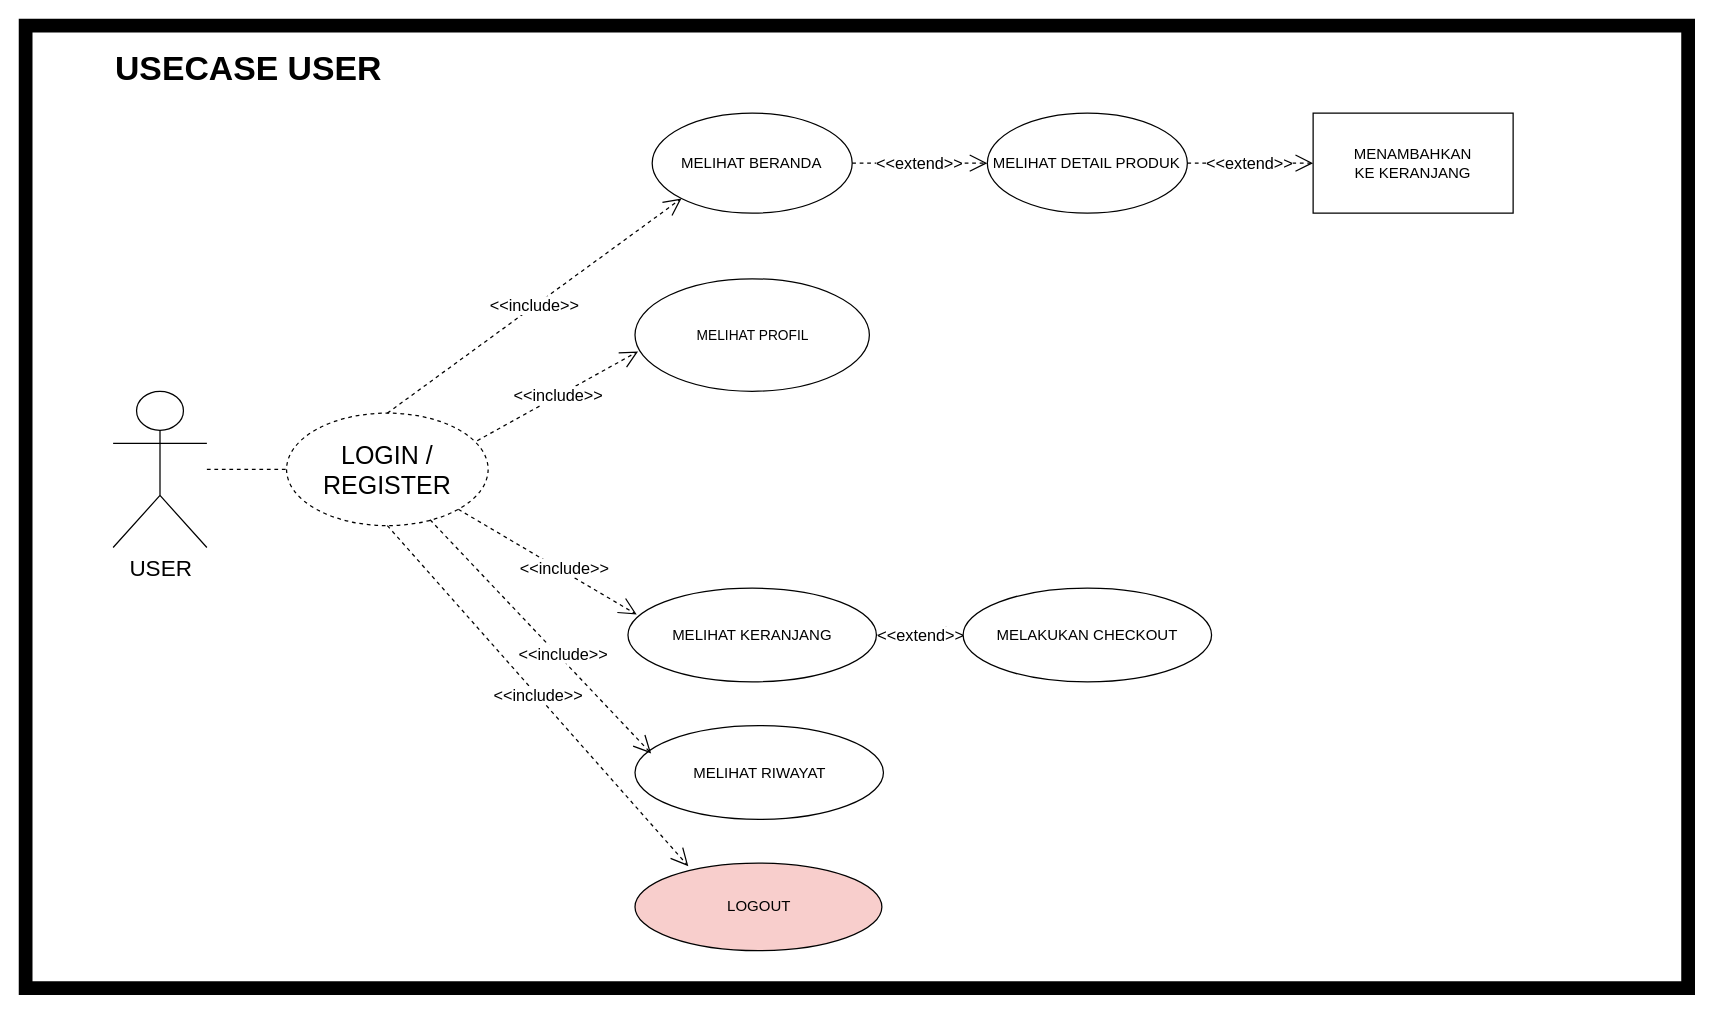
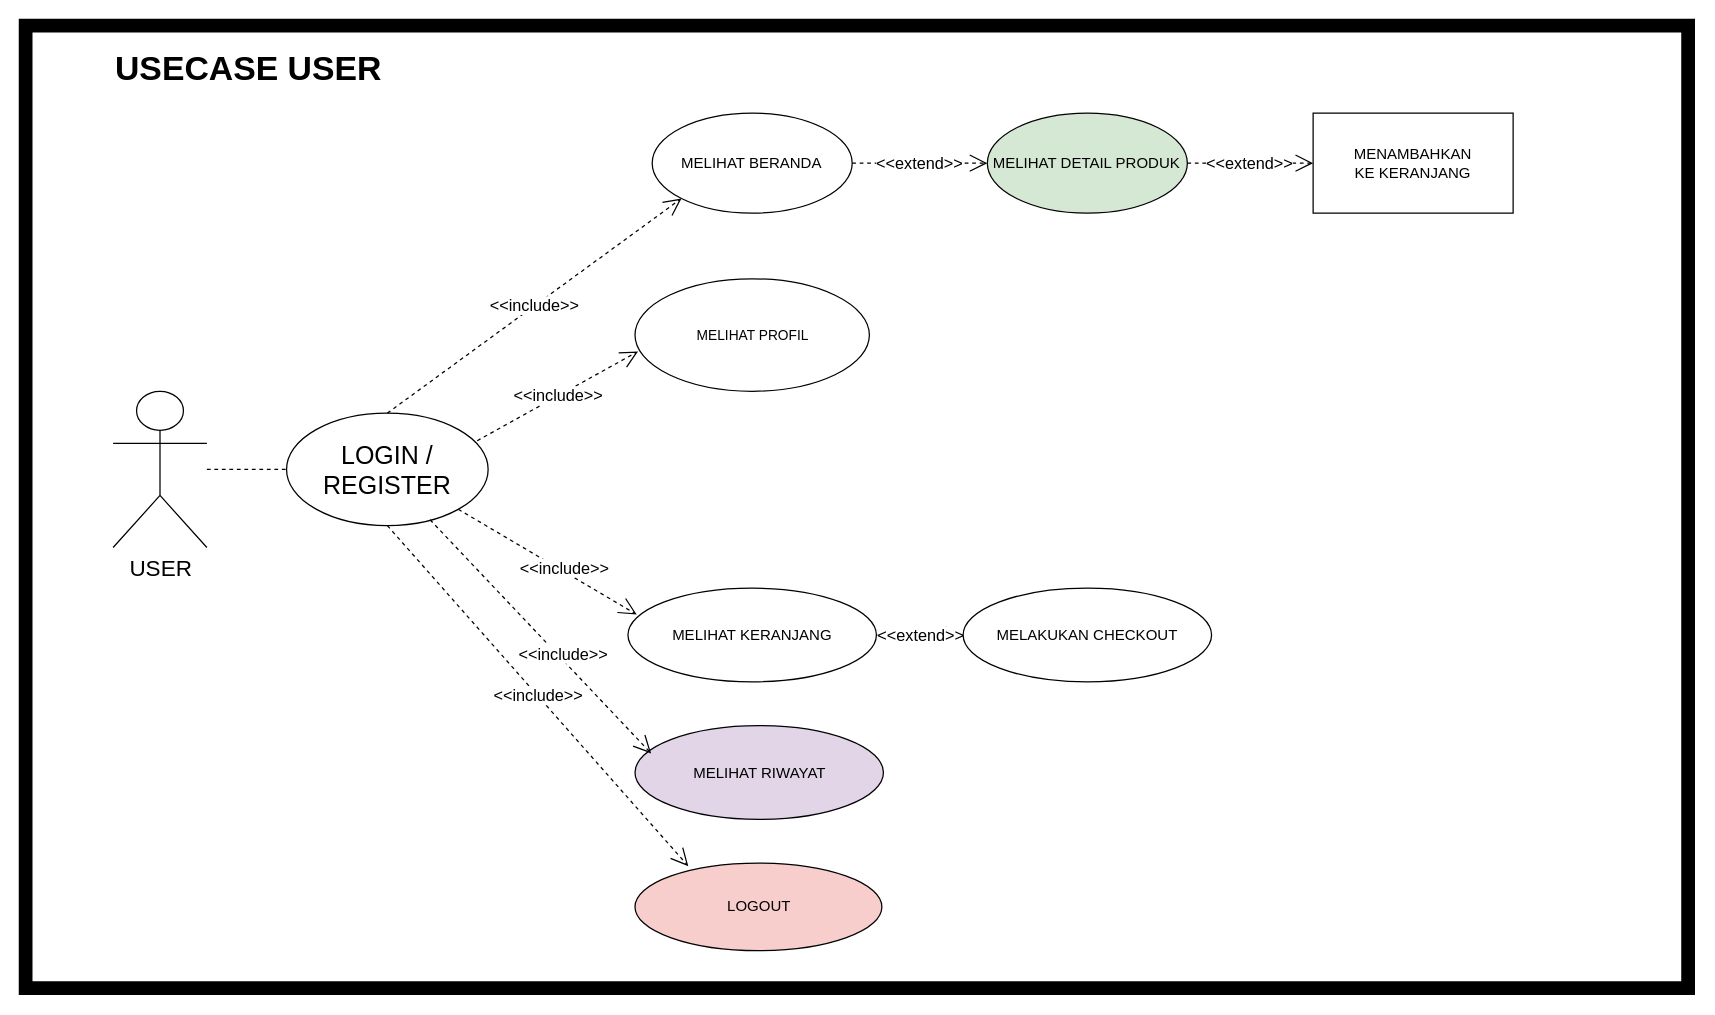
node "MELIHAT DETAIL PRODUK": fillcolor #ffffff -> #d5e8d4
node "LOGIN / REGISTER": style dashed -> solid
node "MELIHAT RIWAYAT": fillcolor #ffffff -> #e1d5e7
